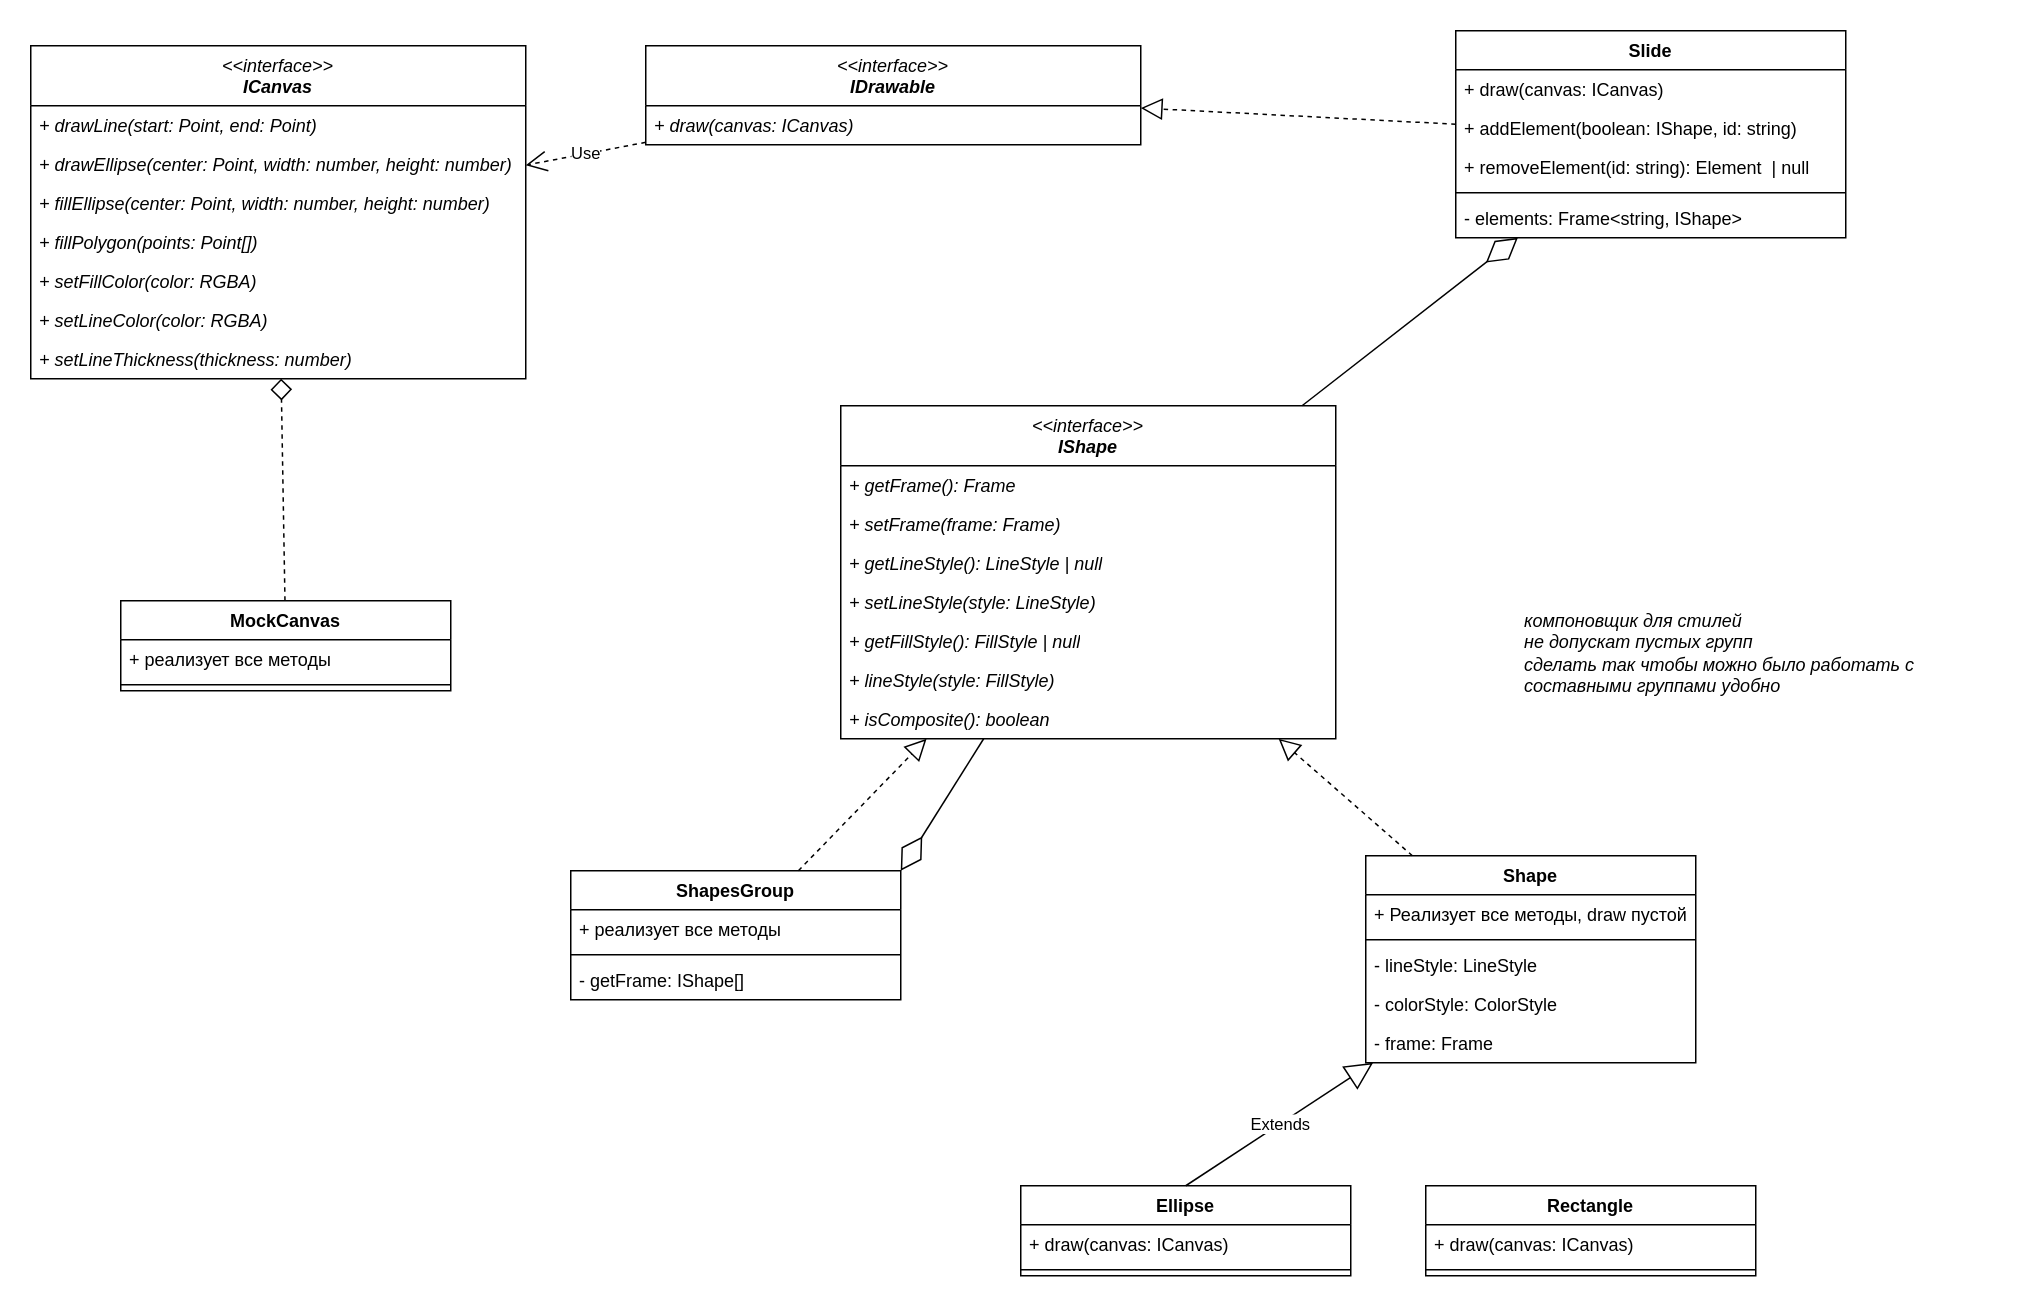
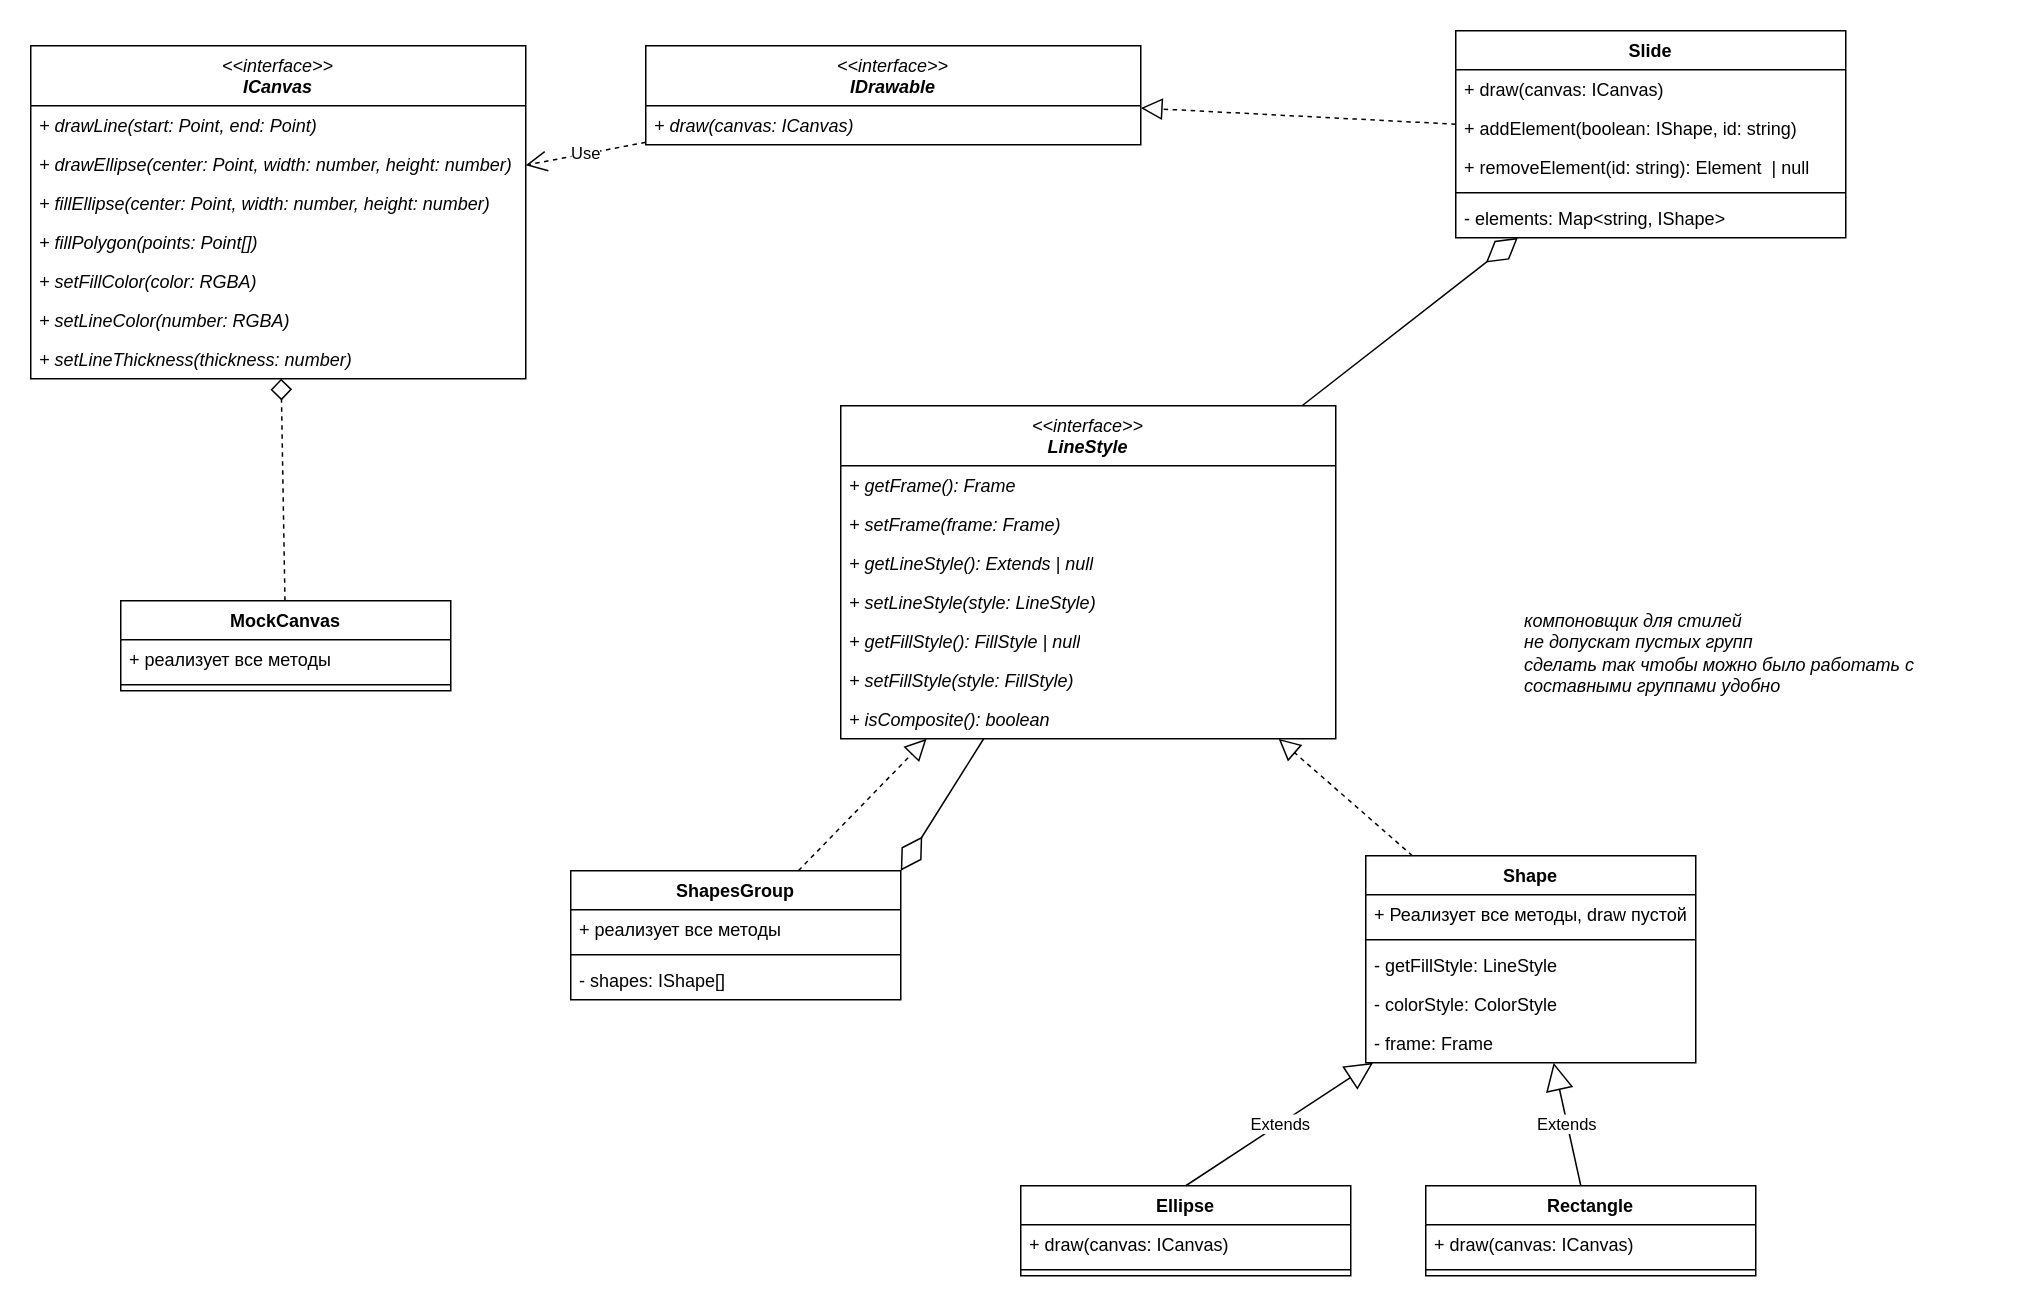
node "- elements: Frame<string, IShape>": label "- elements: Frame<string, IShape>" -> "- elements: Map<string, IShape>"
node "+ setLineColor(color: RGBA)": label "+ setLineColor(color: RGBA)" -> "+ setLineColor(number: RGBA)"
node "<<interface>> IShape": label "<<interface>> IShape" -> "<<interface>> LineStyle"
node "+ getLineStyle(): LineStyle | null": label "+ getLineStyle(): LineStyle | null" -> "+ getLineStyle(): Extends | null"
node "+ lineStyle(style: FillStyle)": label "+ lineStyle(style: FillStyle)" -> "+ setFillStyle(style: FillStyle)"
node "- lineStyle: LineStyle": label "- lineStyle: LineStyle" -> "- getFillStyle: LineStyle"
node "- getFrame: IShape[]": label "- getFrame: IShape[]" -> "- shapes: IShape[]"
edge "Rectangle" -> "Shape": added, label "Extends"
